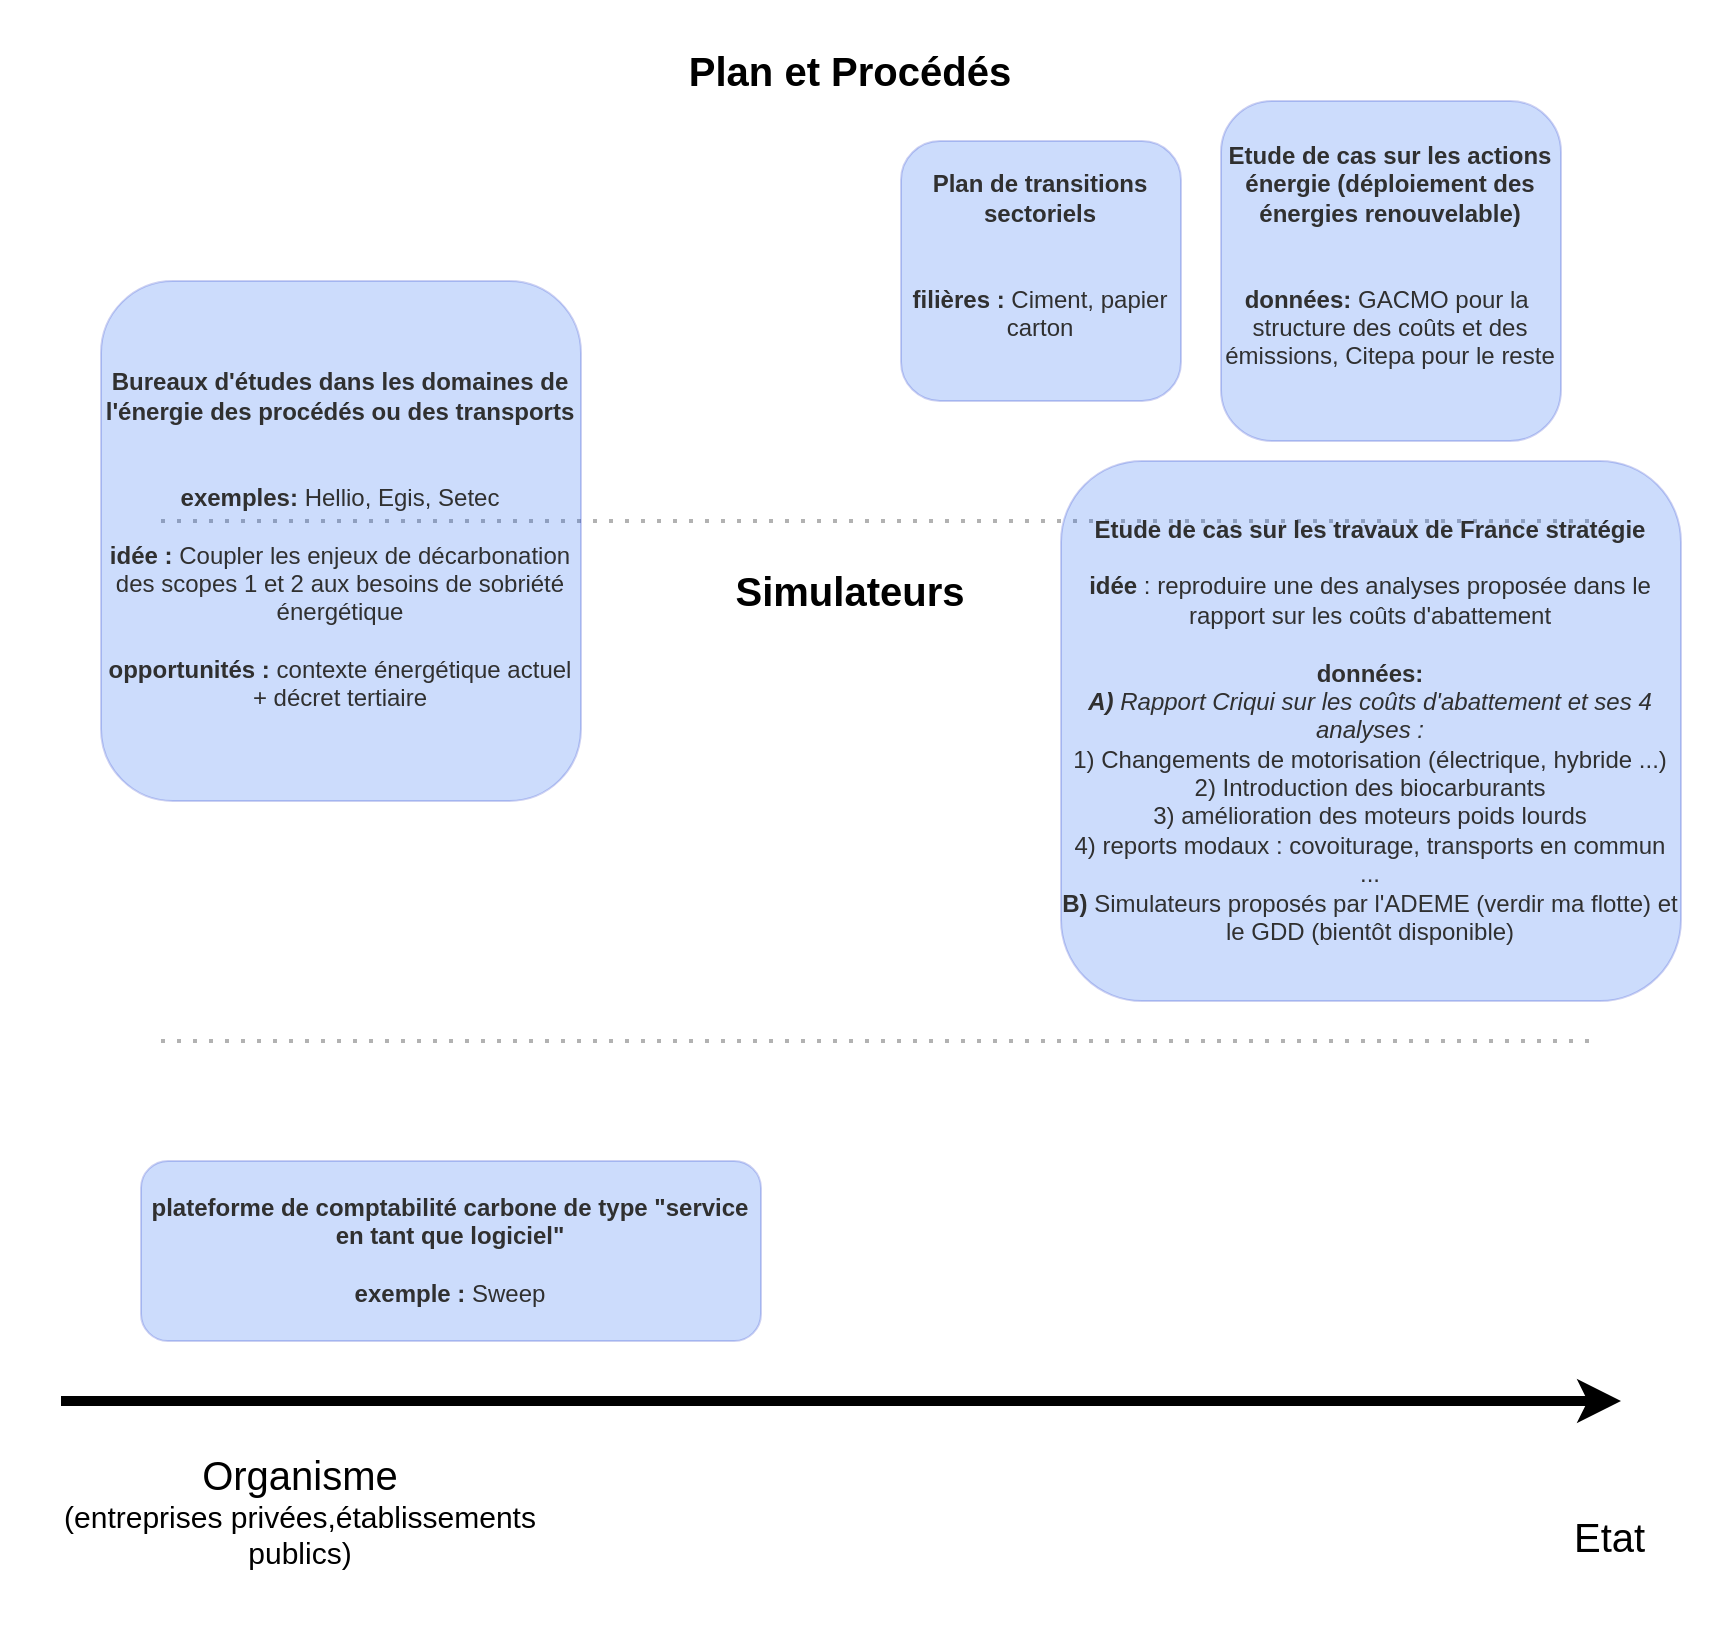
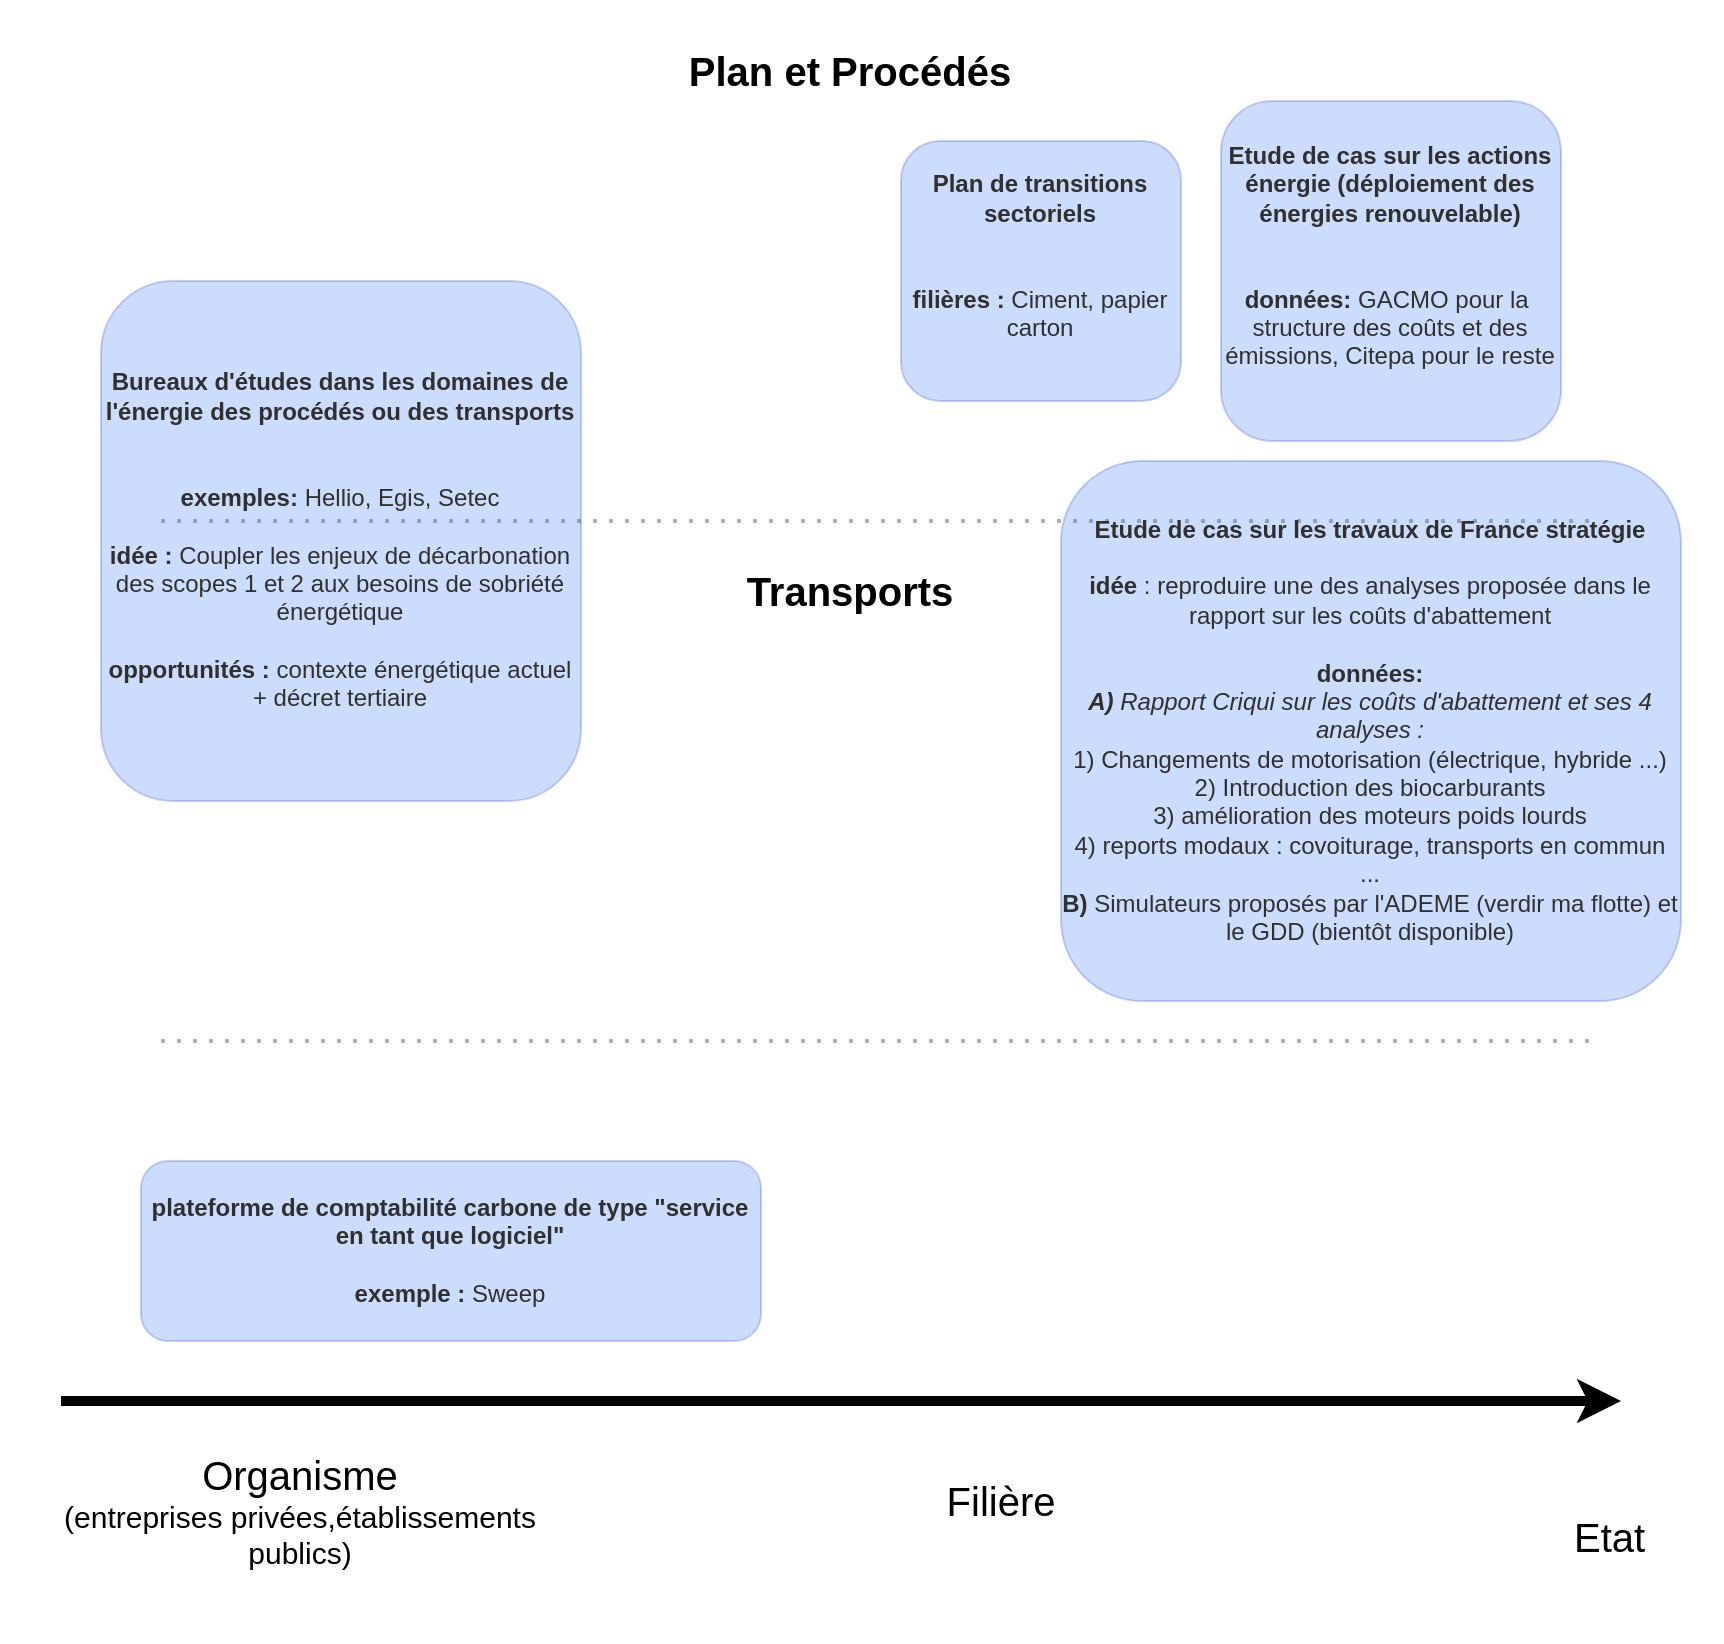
node "Simulateurs": label "Simulateurs" -> "Transports"
node "Filière": added
